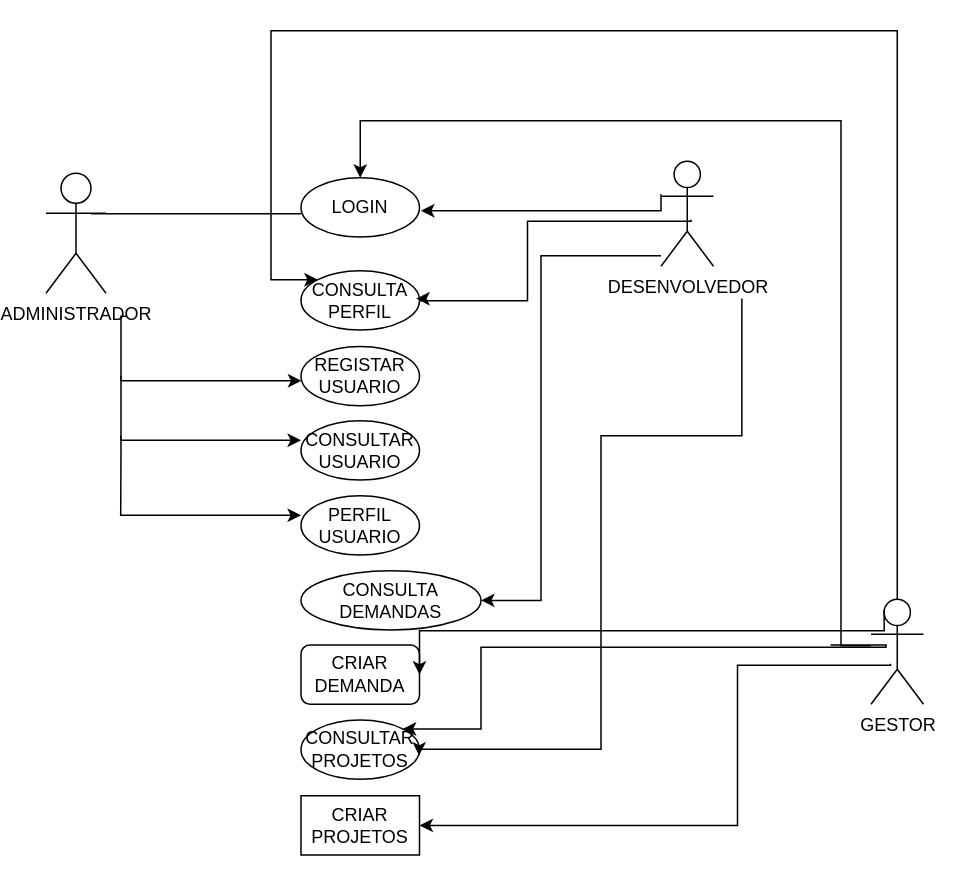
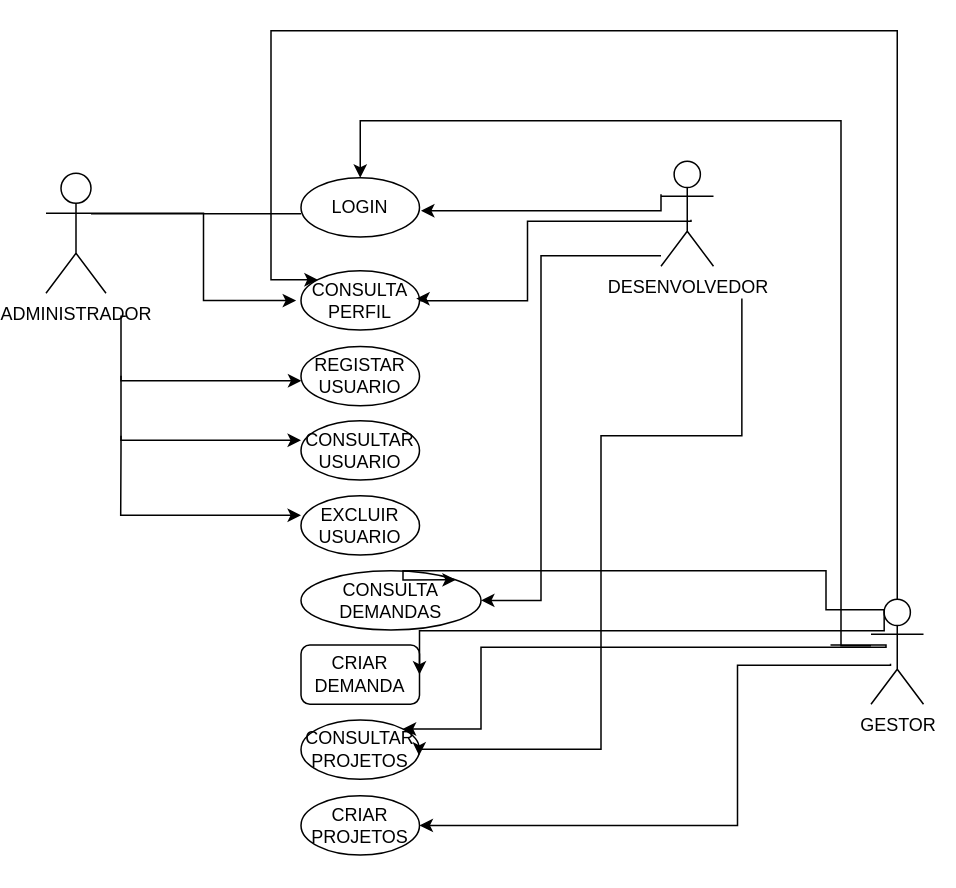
edge "ADMINISTRADOR" -> "CONSULTA PERFIL": added
node "PERFIL USUARIO": label "PERFIL USUARIO" -> "EXCLUIR USUARIO"
edge "GESTOR" -> "CONSULTA DEMANDAS": added
node "CRIAR PROJETOS": shape rectangle -> ellipse
